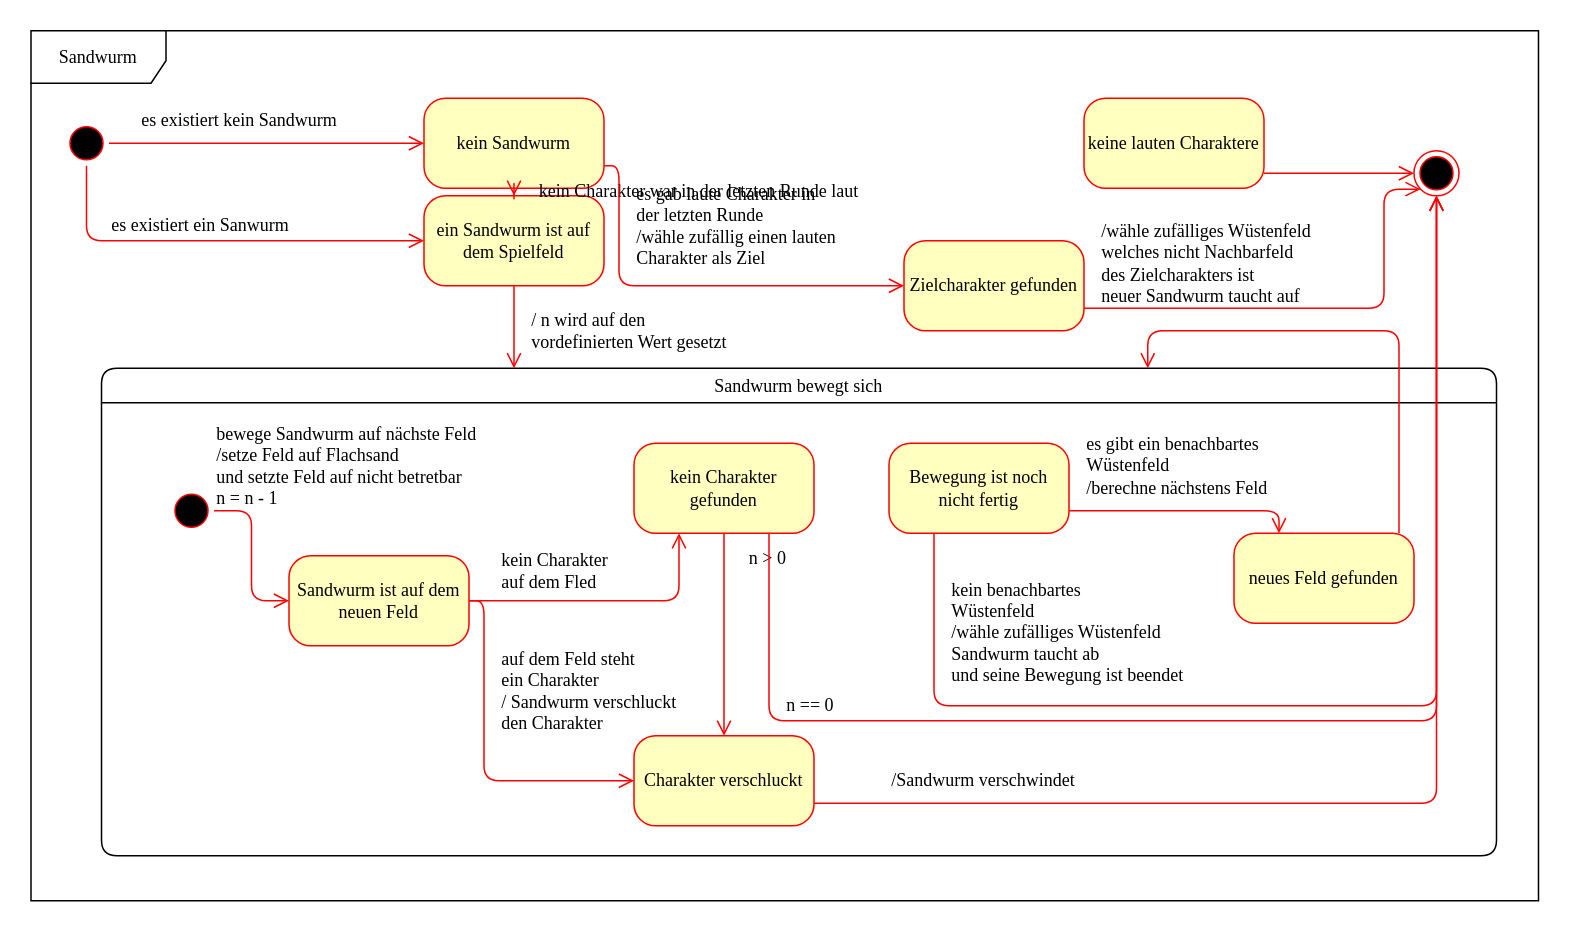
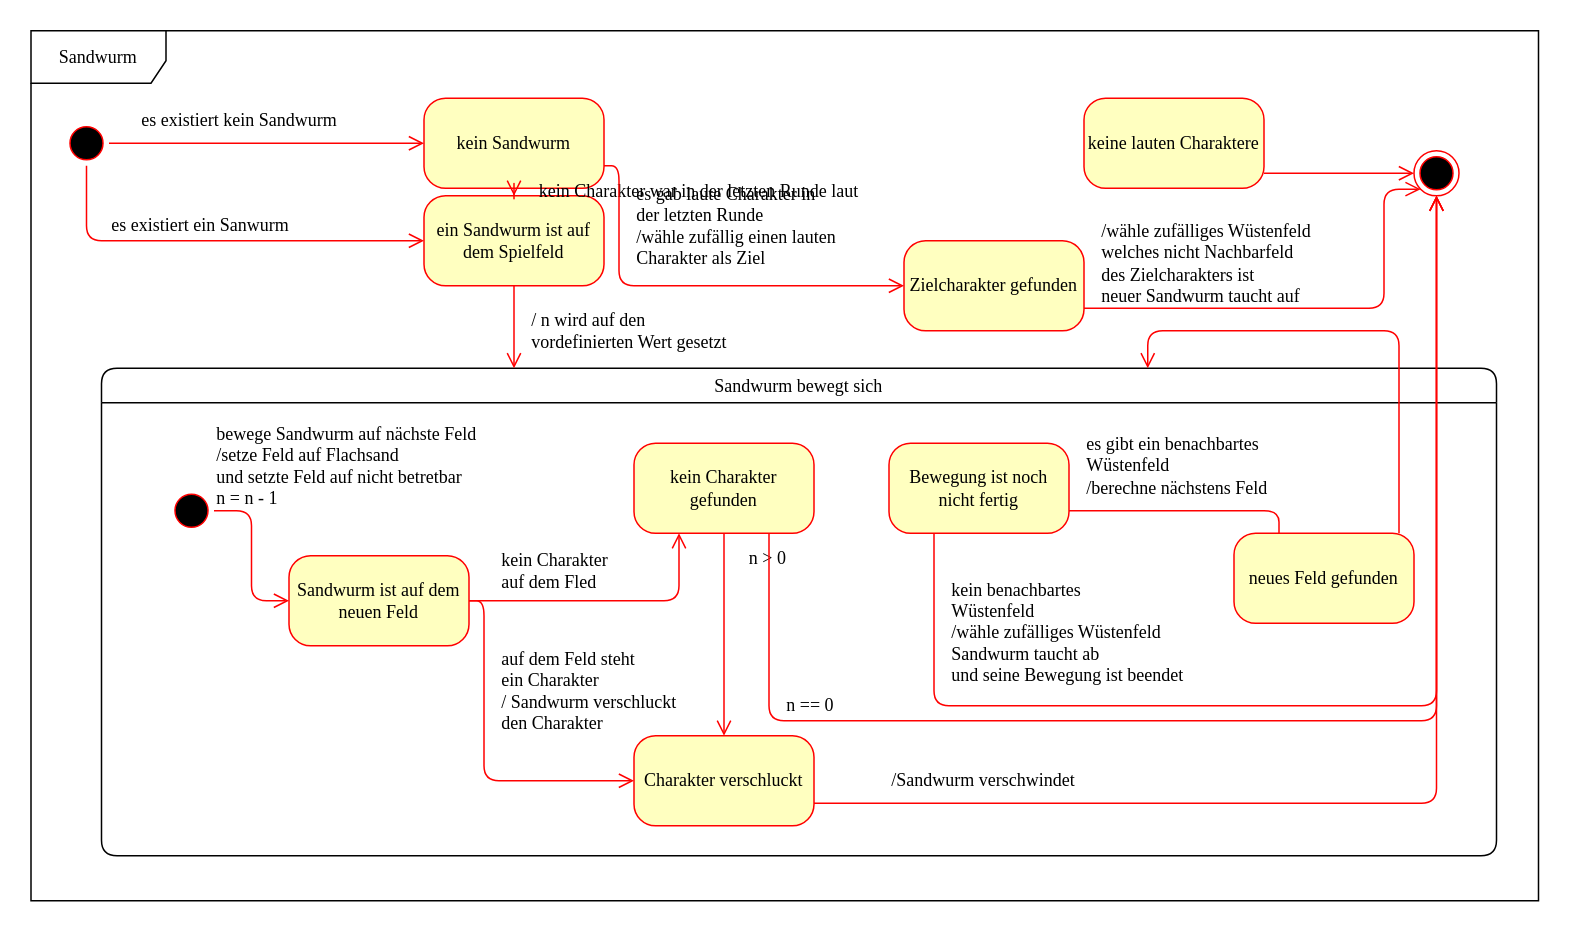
edge "Bewegung ist noch nicht fertig" -> "neues Feld gefunden": arrowhead open -> none
